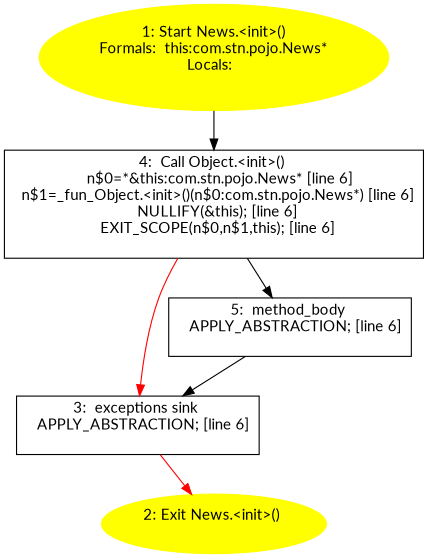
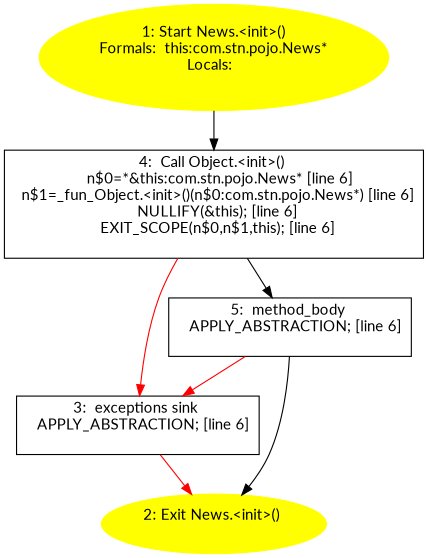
edge "5:  method_body APPLY_ABSTRACTION; [line 6]" -> "3:  exceptions sink APPLY_ABSTRACTION; [line 6]": color black -> red
edge "5:  method_body APPLY_ABSTRACTION; [line 6]" -> "2: Exit News.<init>()": added
